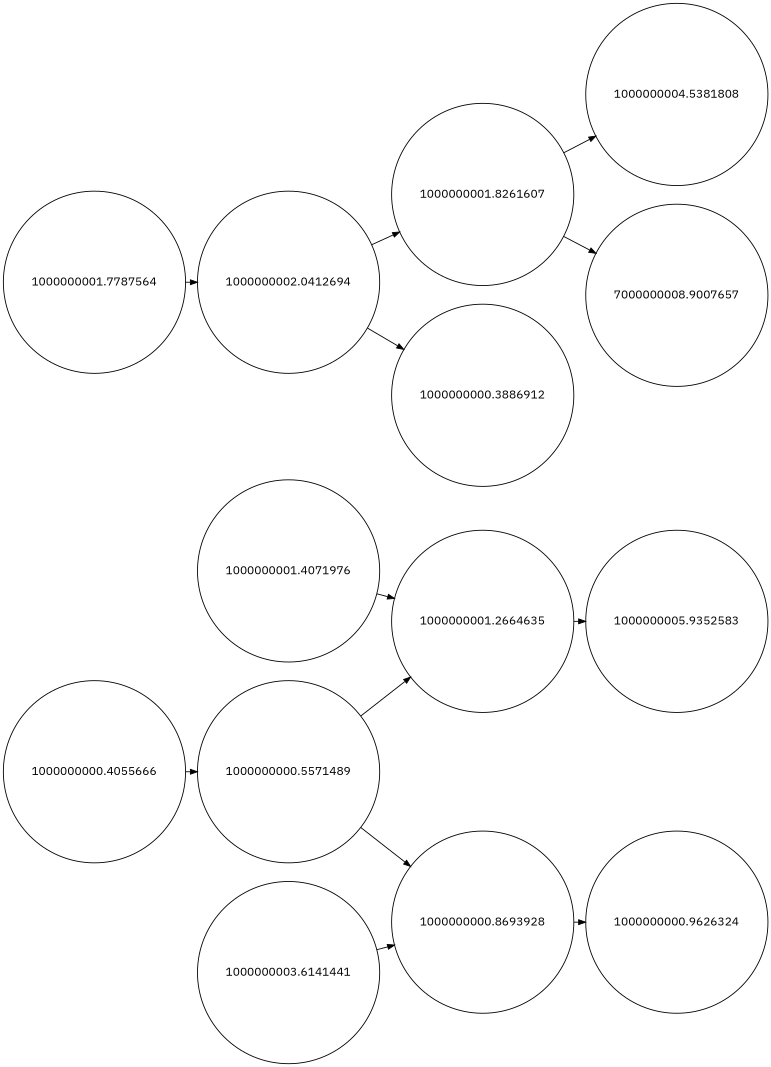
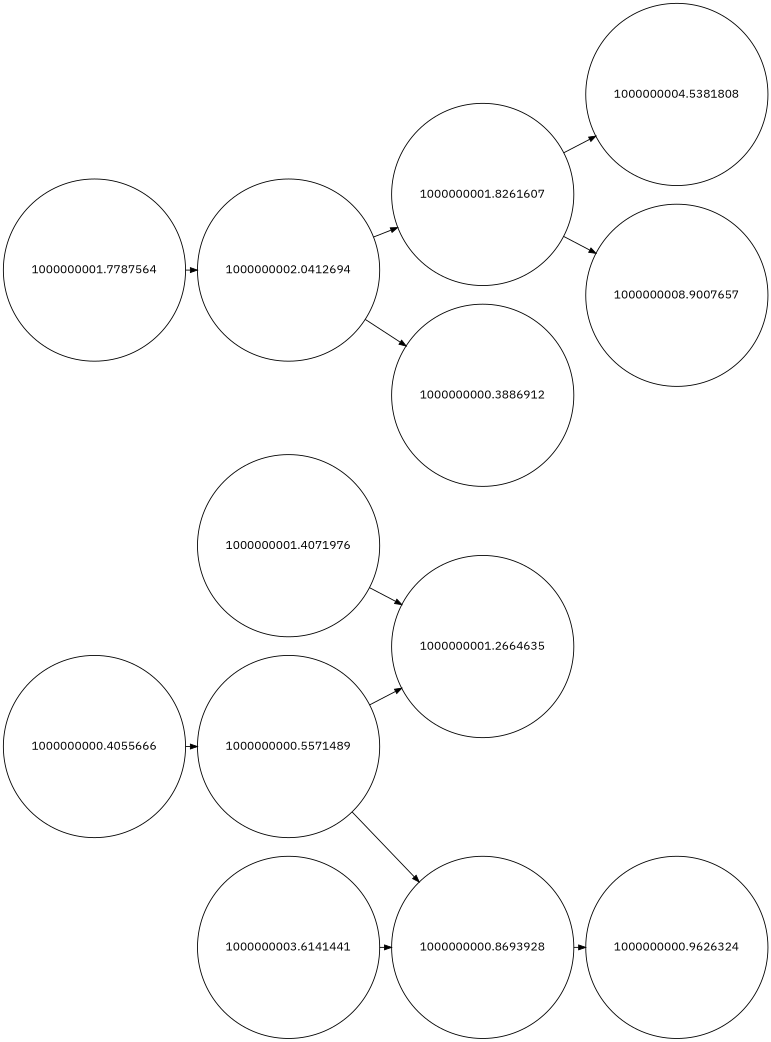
node "7000000008.9007657": label "7000000008.9007657" -> "1000000008.9007657"
node "1000000005.9352583": removed
